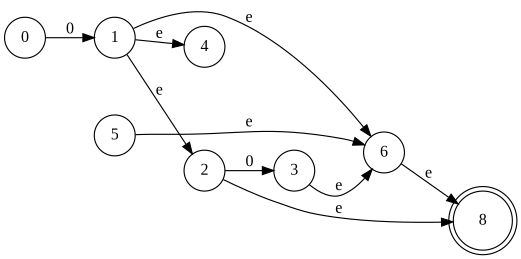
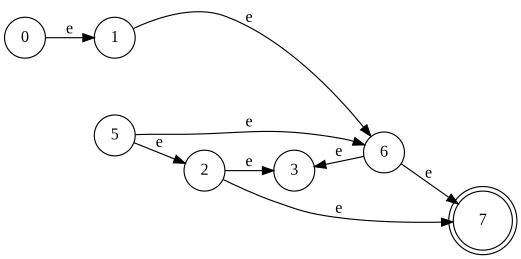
edge "0" -> "1": label "0" -> "e"
node "4": removed
edge "1" -> "2": now "5" -> "2"
edge "2" -> "3": label "0" -> "e"
edge "3" -> "6": reversed
node "8": label "8" -> "7"
